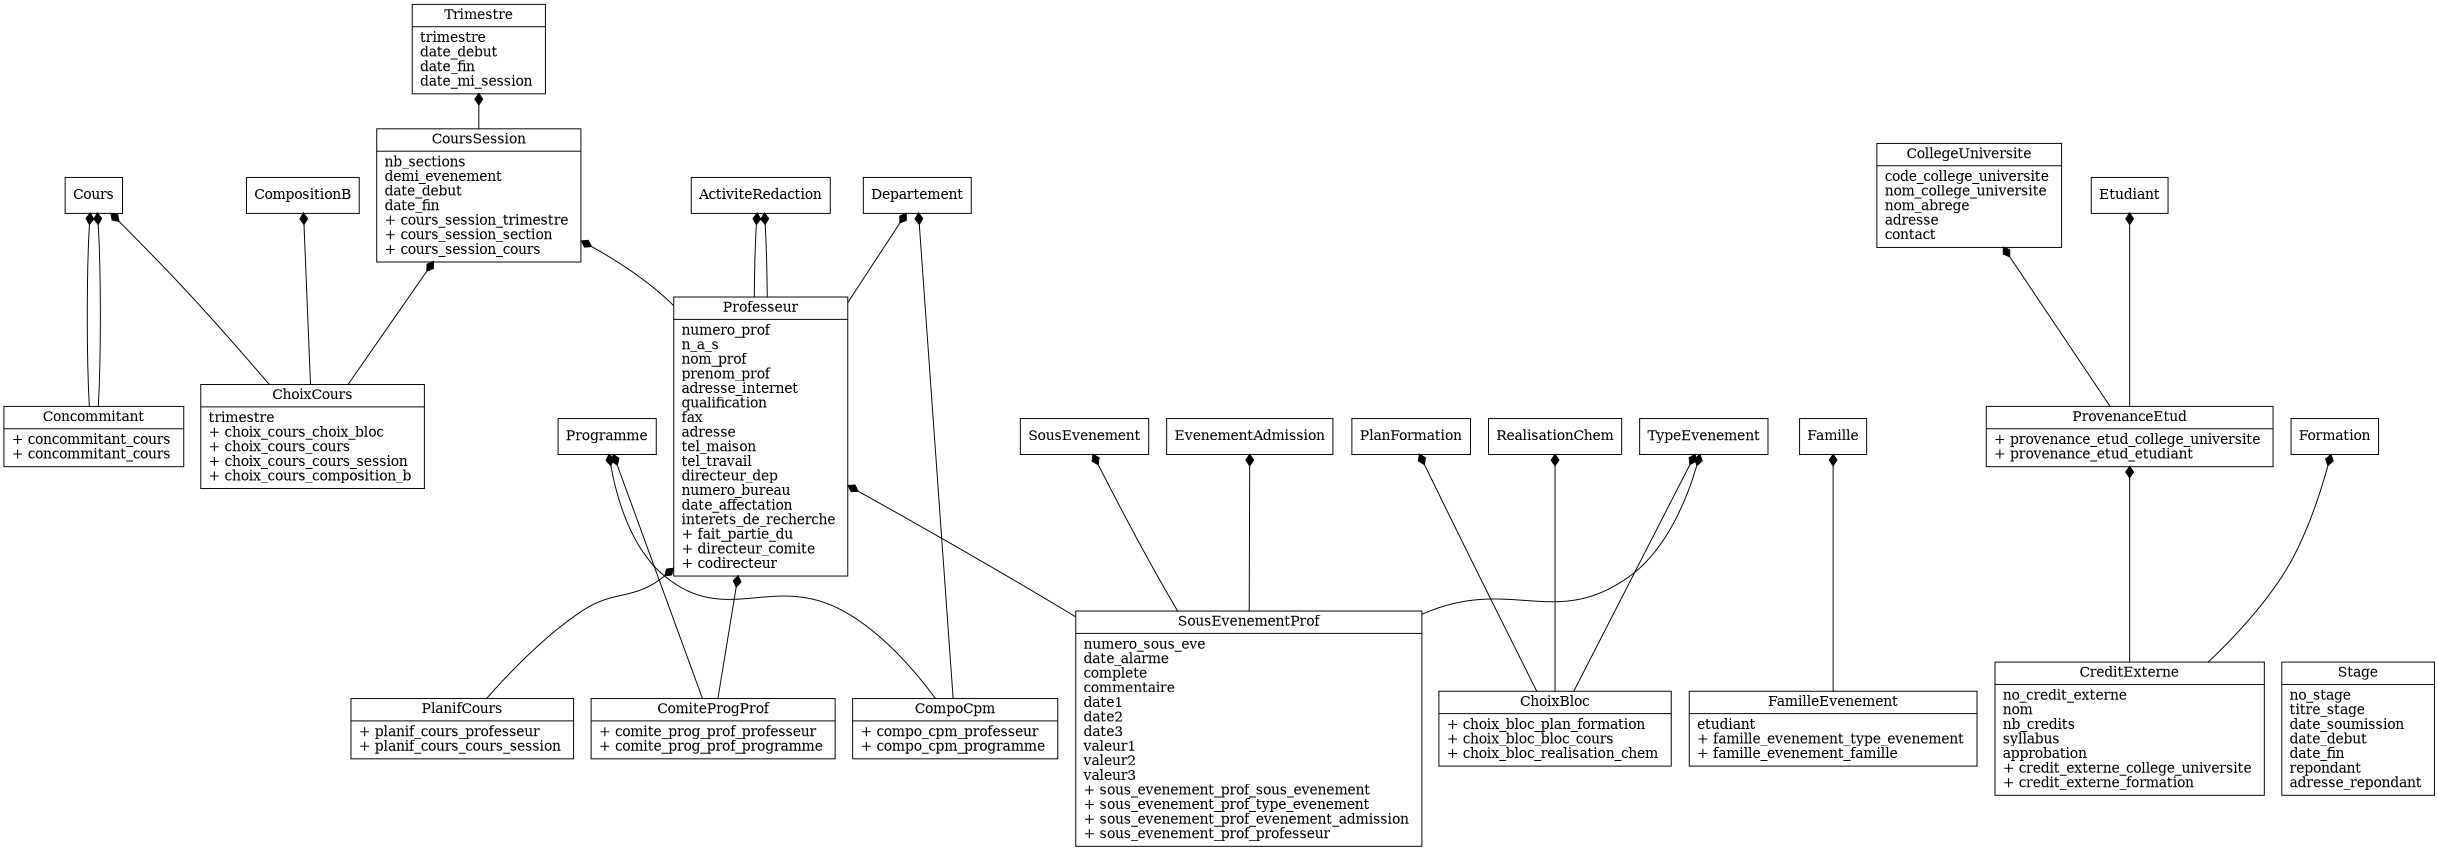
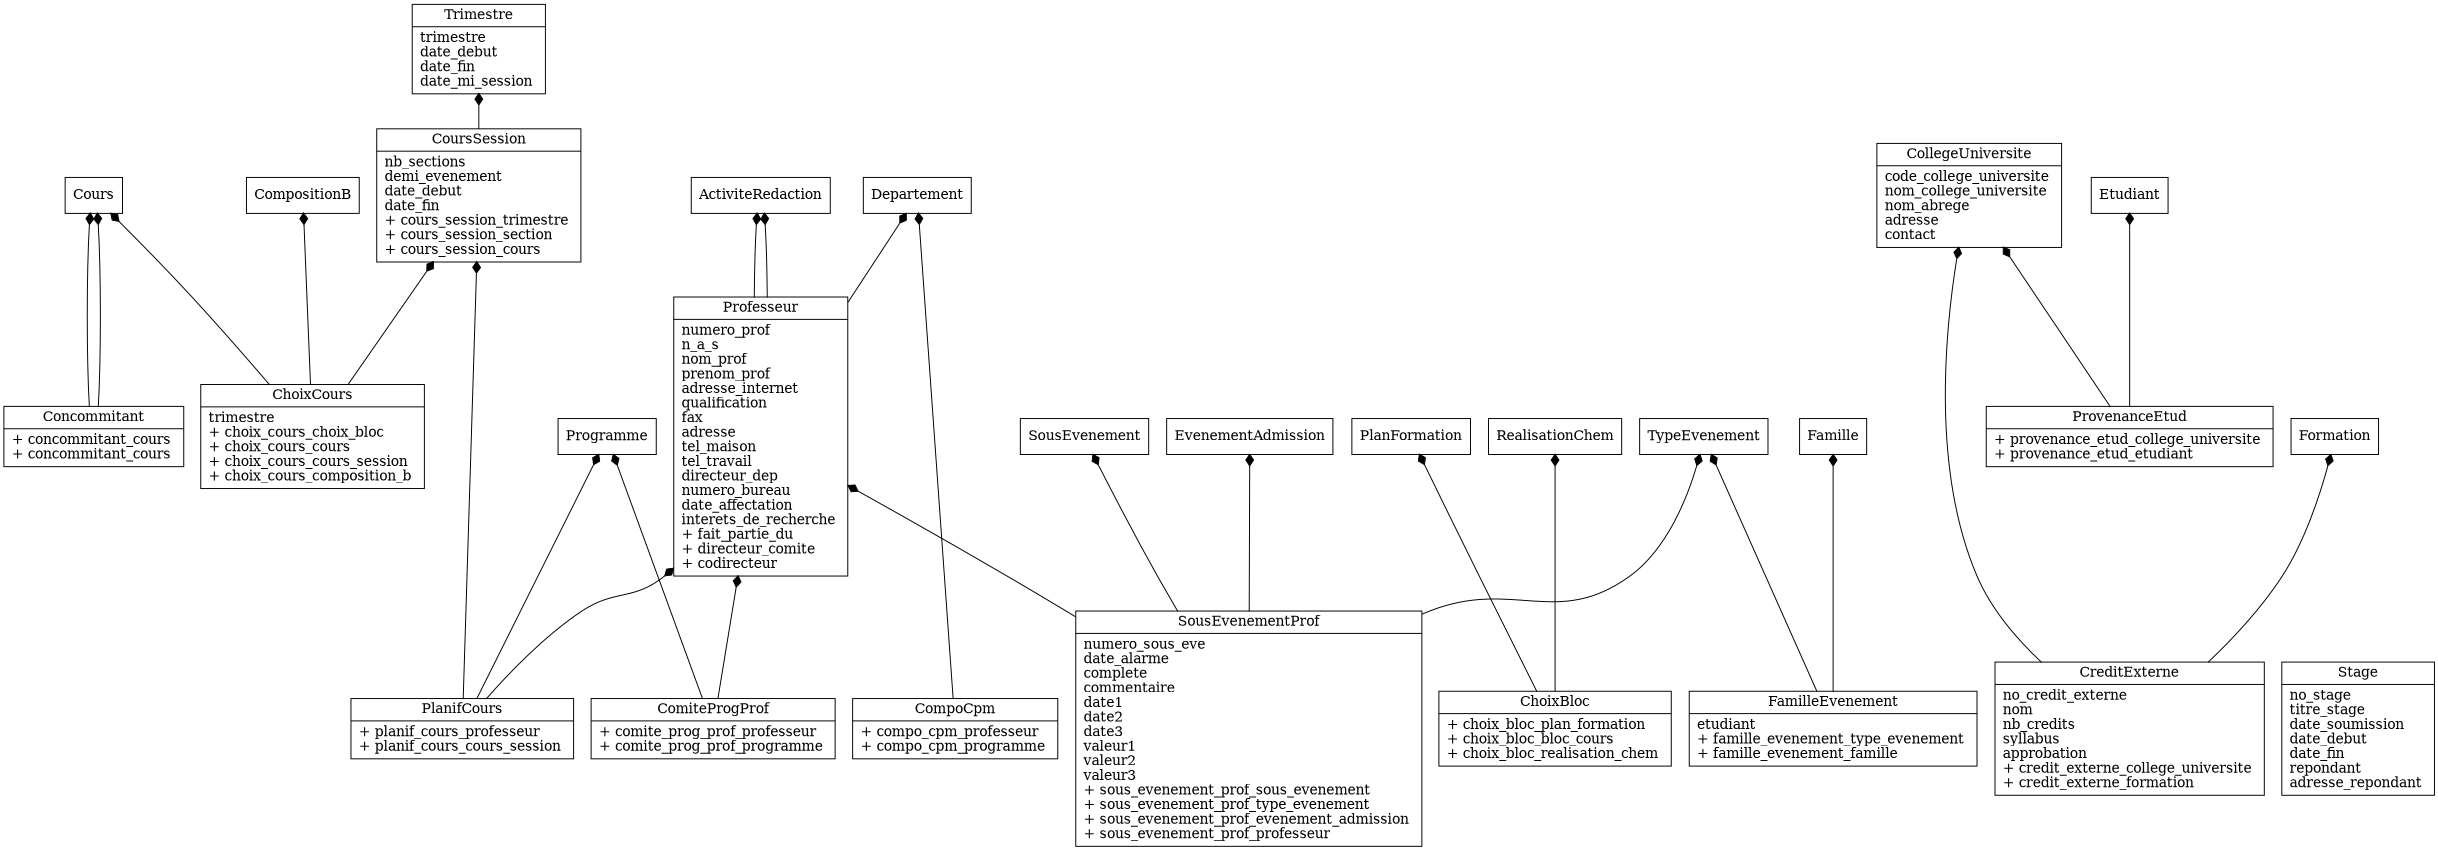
edge "CoursSession" -- "Professeur": now "CoursSession" -- "PlanifCours"
edge "ProvenanceEtud" -- "CreditExterne": now "CollegeUniversite" -- "CreditExterne"
edge "TypeEvenement" -- "ChoixBloc": now "TypeEvenement" -- "FamilleEvenement"
edge "Programme" -- "CompoCpm": now "Programme" -- "PlanifCours"
